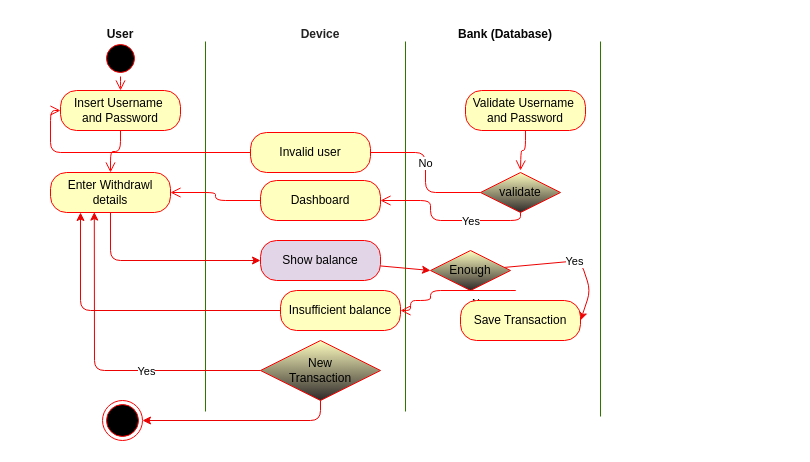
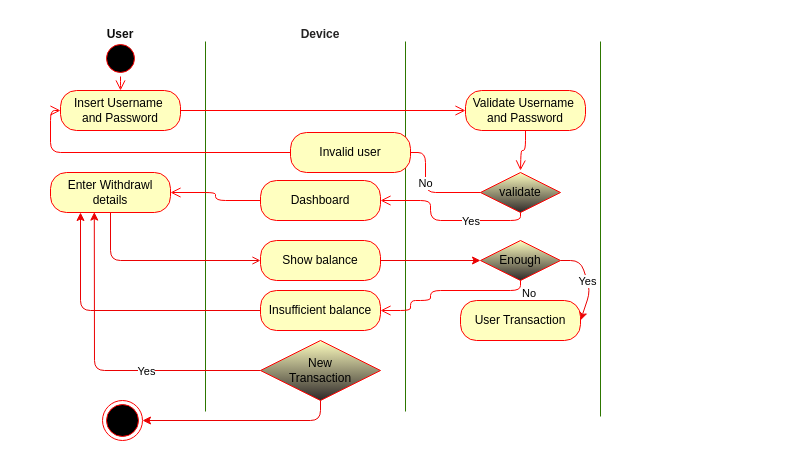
node "Bank (Database)": removed
edge "Insert Username and Password" -> "Enter Withdrawl details": now "Insert Username and Password" -> "Validate Username and Password"
node "Invalid user": moved (311, 153) -> (351, 153)
edge "Enter Withdrawl details" -> "Show balance": arrowhead classic -> open
node "Show balance": fillcolor #e1d5e7 -> #ffffc0
node "Enough": moved (471, 271) -> (521, 261)
node "Insufficient balance": moved (341, 311) -> (321, 311)
node "Save Transaction": label "Save Transaction" -> "User Transaction"
